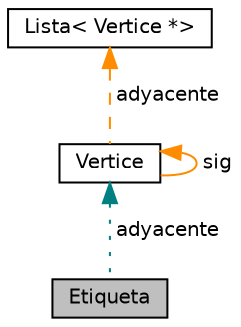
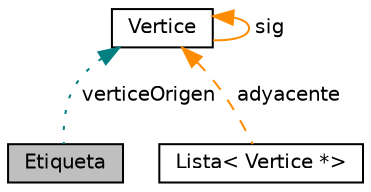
edge "Vertice" -> "Lista< Vertice *>": reversed
edge "Etiqueta" -> "Vertice": label " adyacente" -> " verticeOrigen"
